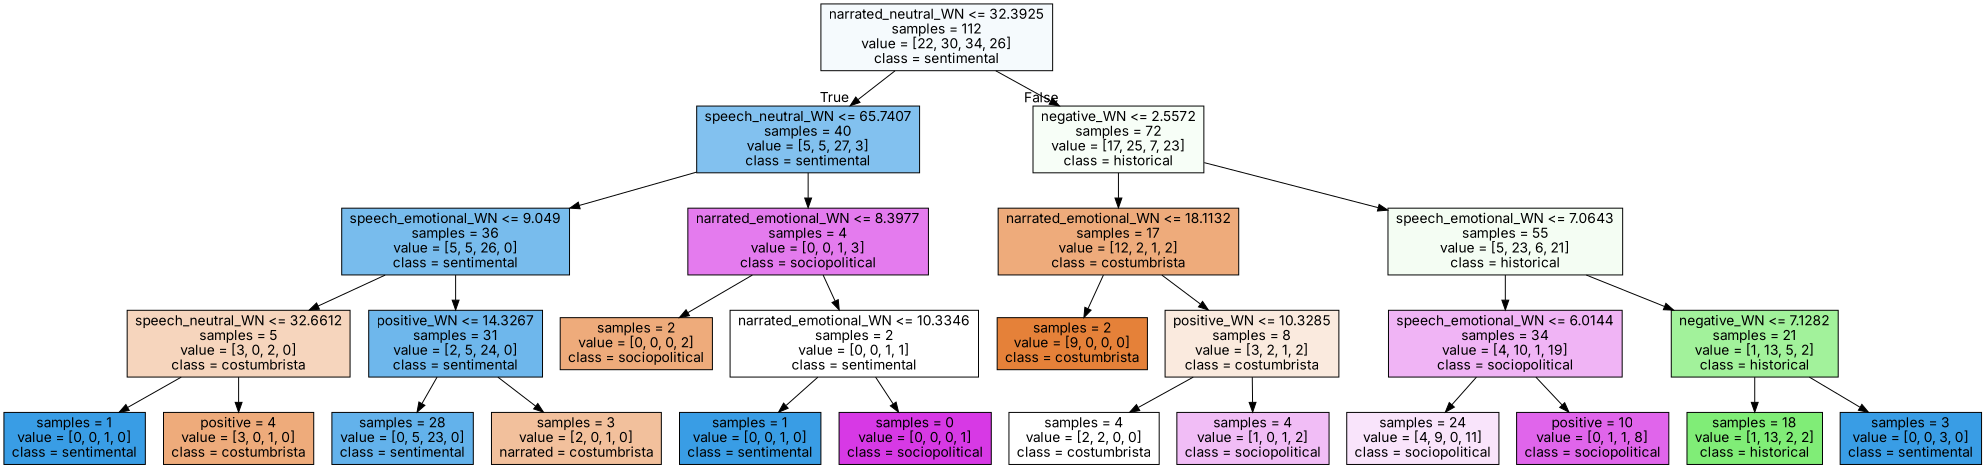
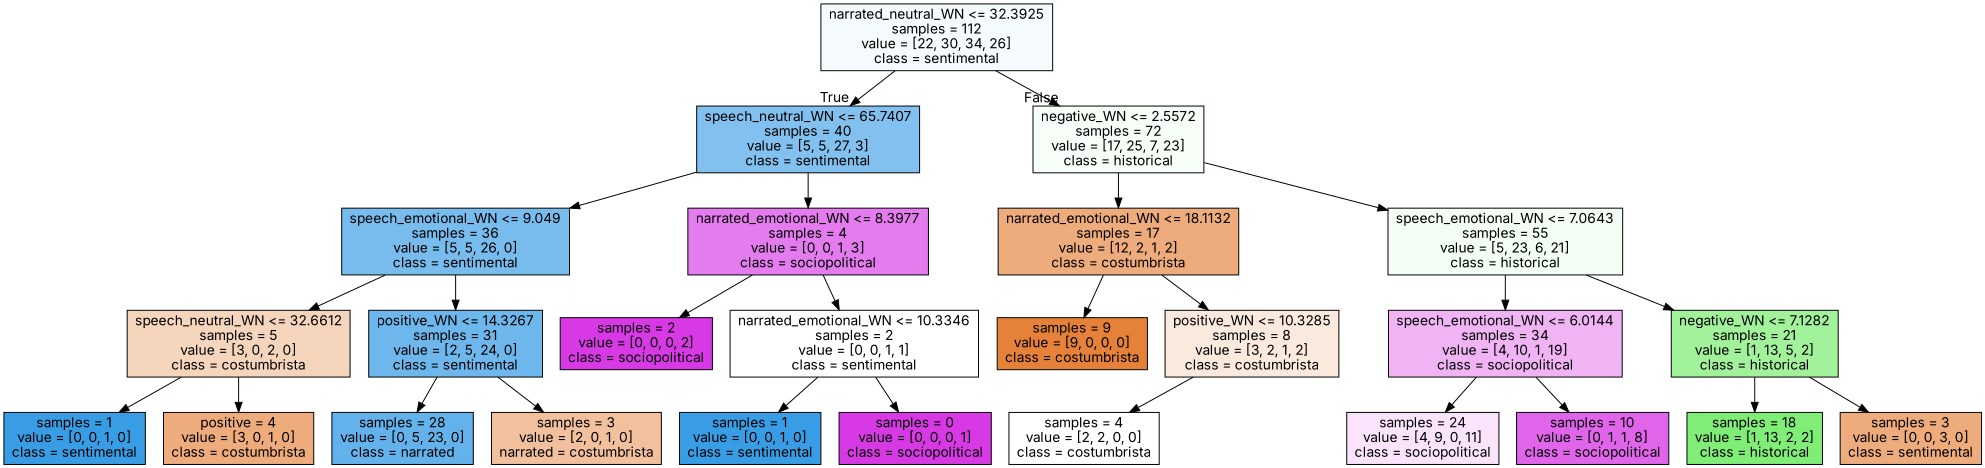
node "samples = 2 value = [0, 0, 0, 2] class = sociopolitical": fillcolor #e58139aa -> #d739e5ff
node "samples = 2 value = [9, 0, 0, 0] class = costumbrista": label "samples = 2 value = [9, 0, 0, 0] class = costumbrista" -> "samples = 9 value = [9, 0, 0, 0] class = costumbrista"
node "samples = 28 value = [0, 5, 23, 0] class = sentimental": label "samples = 28 value = [0, 5, 23, 0] class = sentimental" -> "samples = 28 value = [0, 5, 23, 0] class = narrated"
node "samples = 4 value = [1, 0, 1, 2] class = sociopolitical": removed
node "positive = 10 value = [0, 1, 1, 8] class = sociopolitical": label "positive = 10 value = [0, 1, 1, 8] class = sociopolitical" -> "samples = 10 value = [0, 1, 1, 8] class = sociopolitical"
node "samples = 3 value = [0, 0, 3, 0] class = sentimental": fillcolor #399de5ff -> #e58139aa
